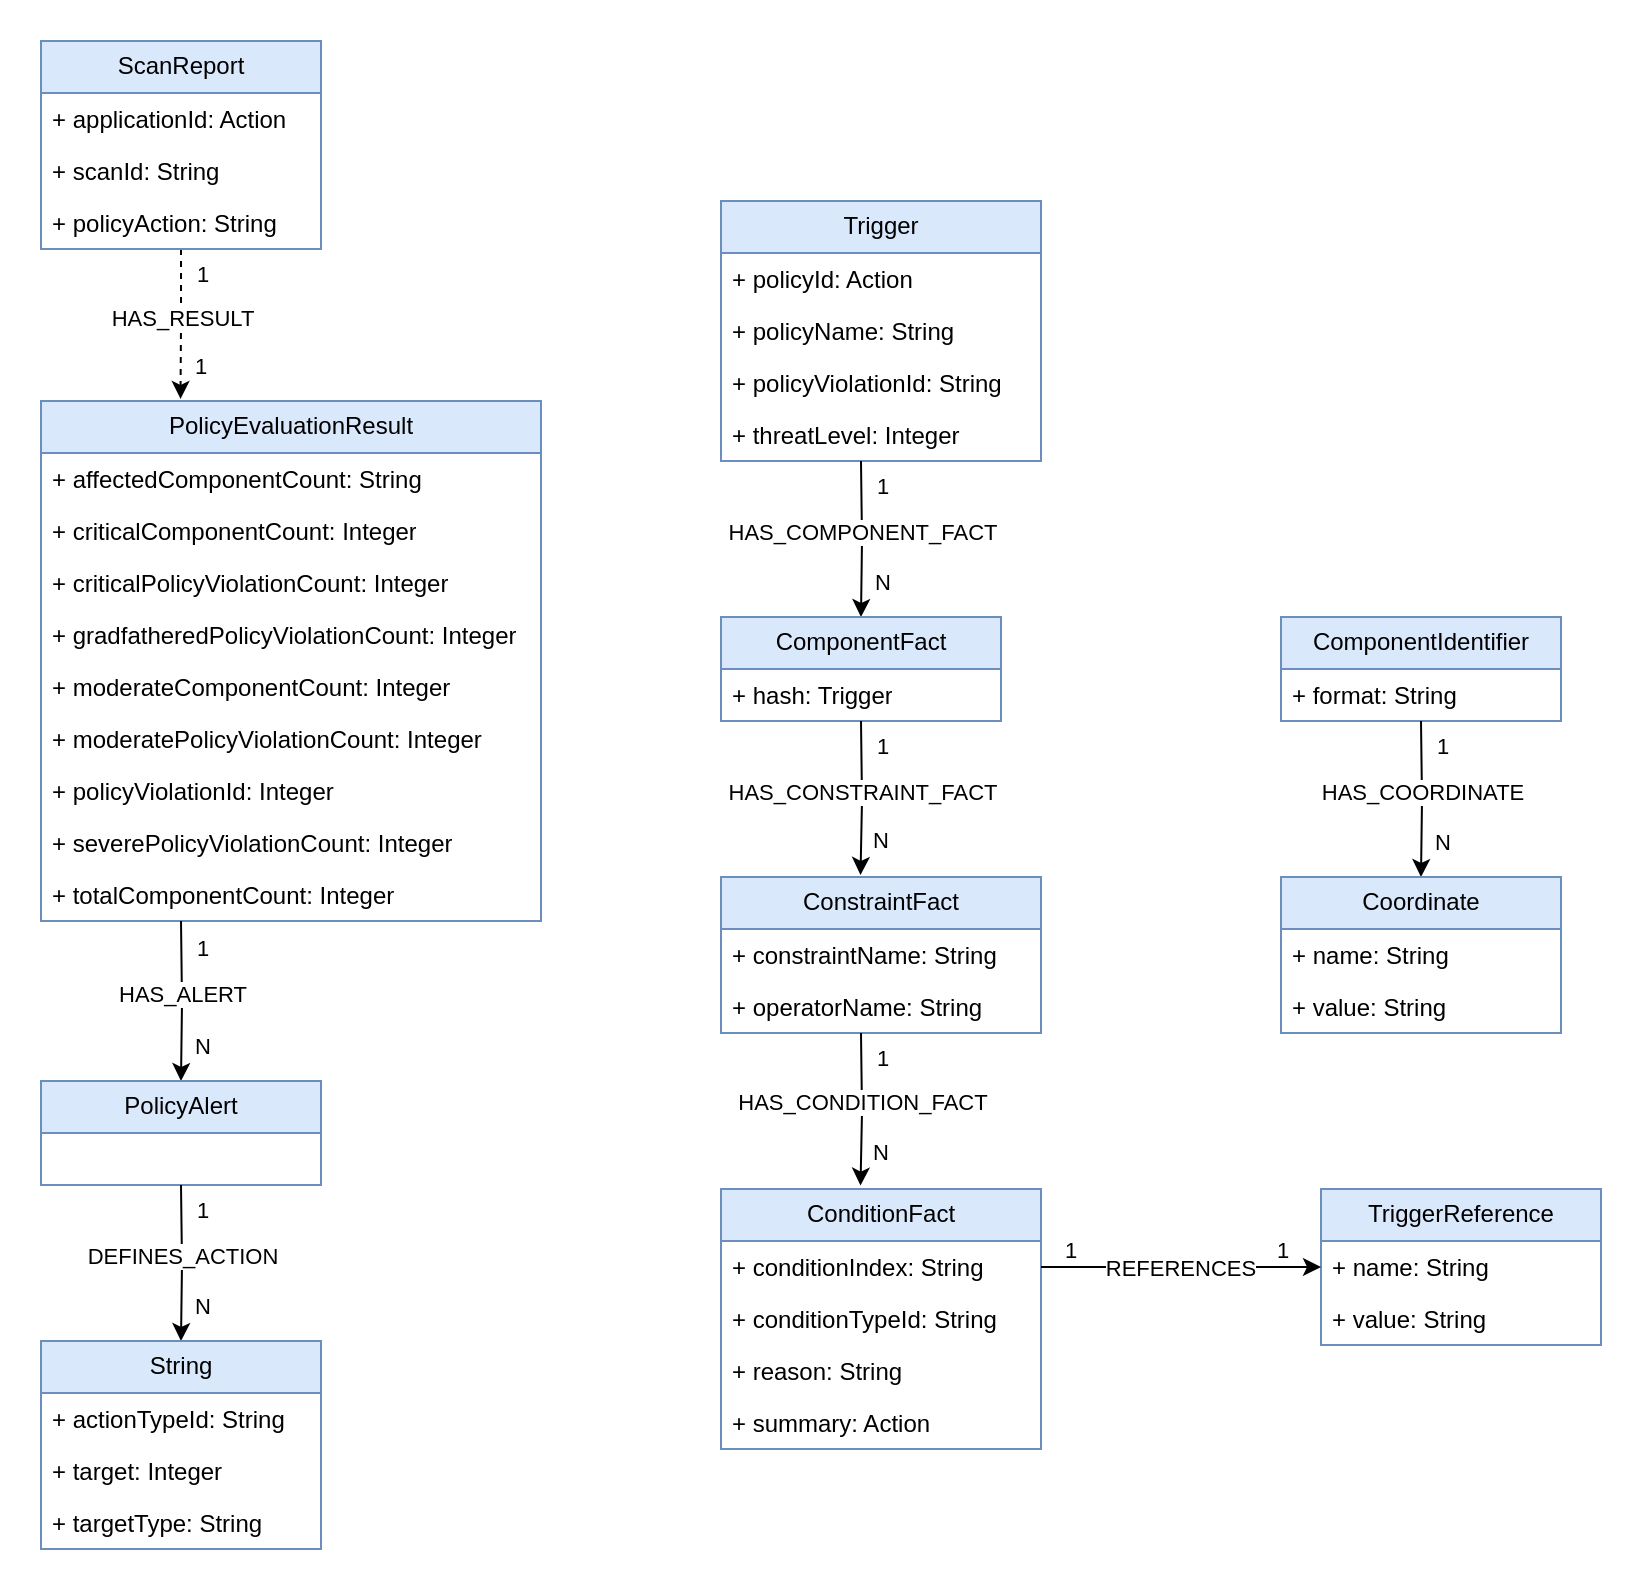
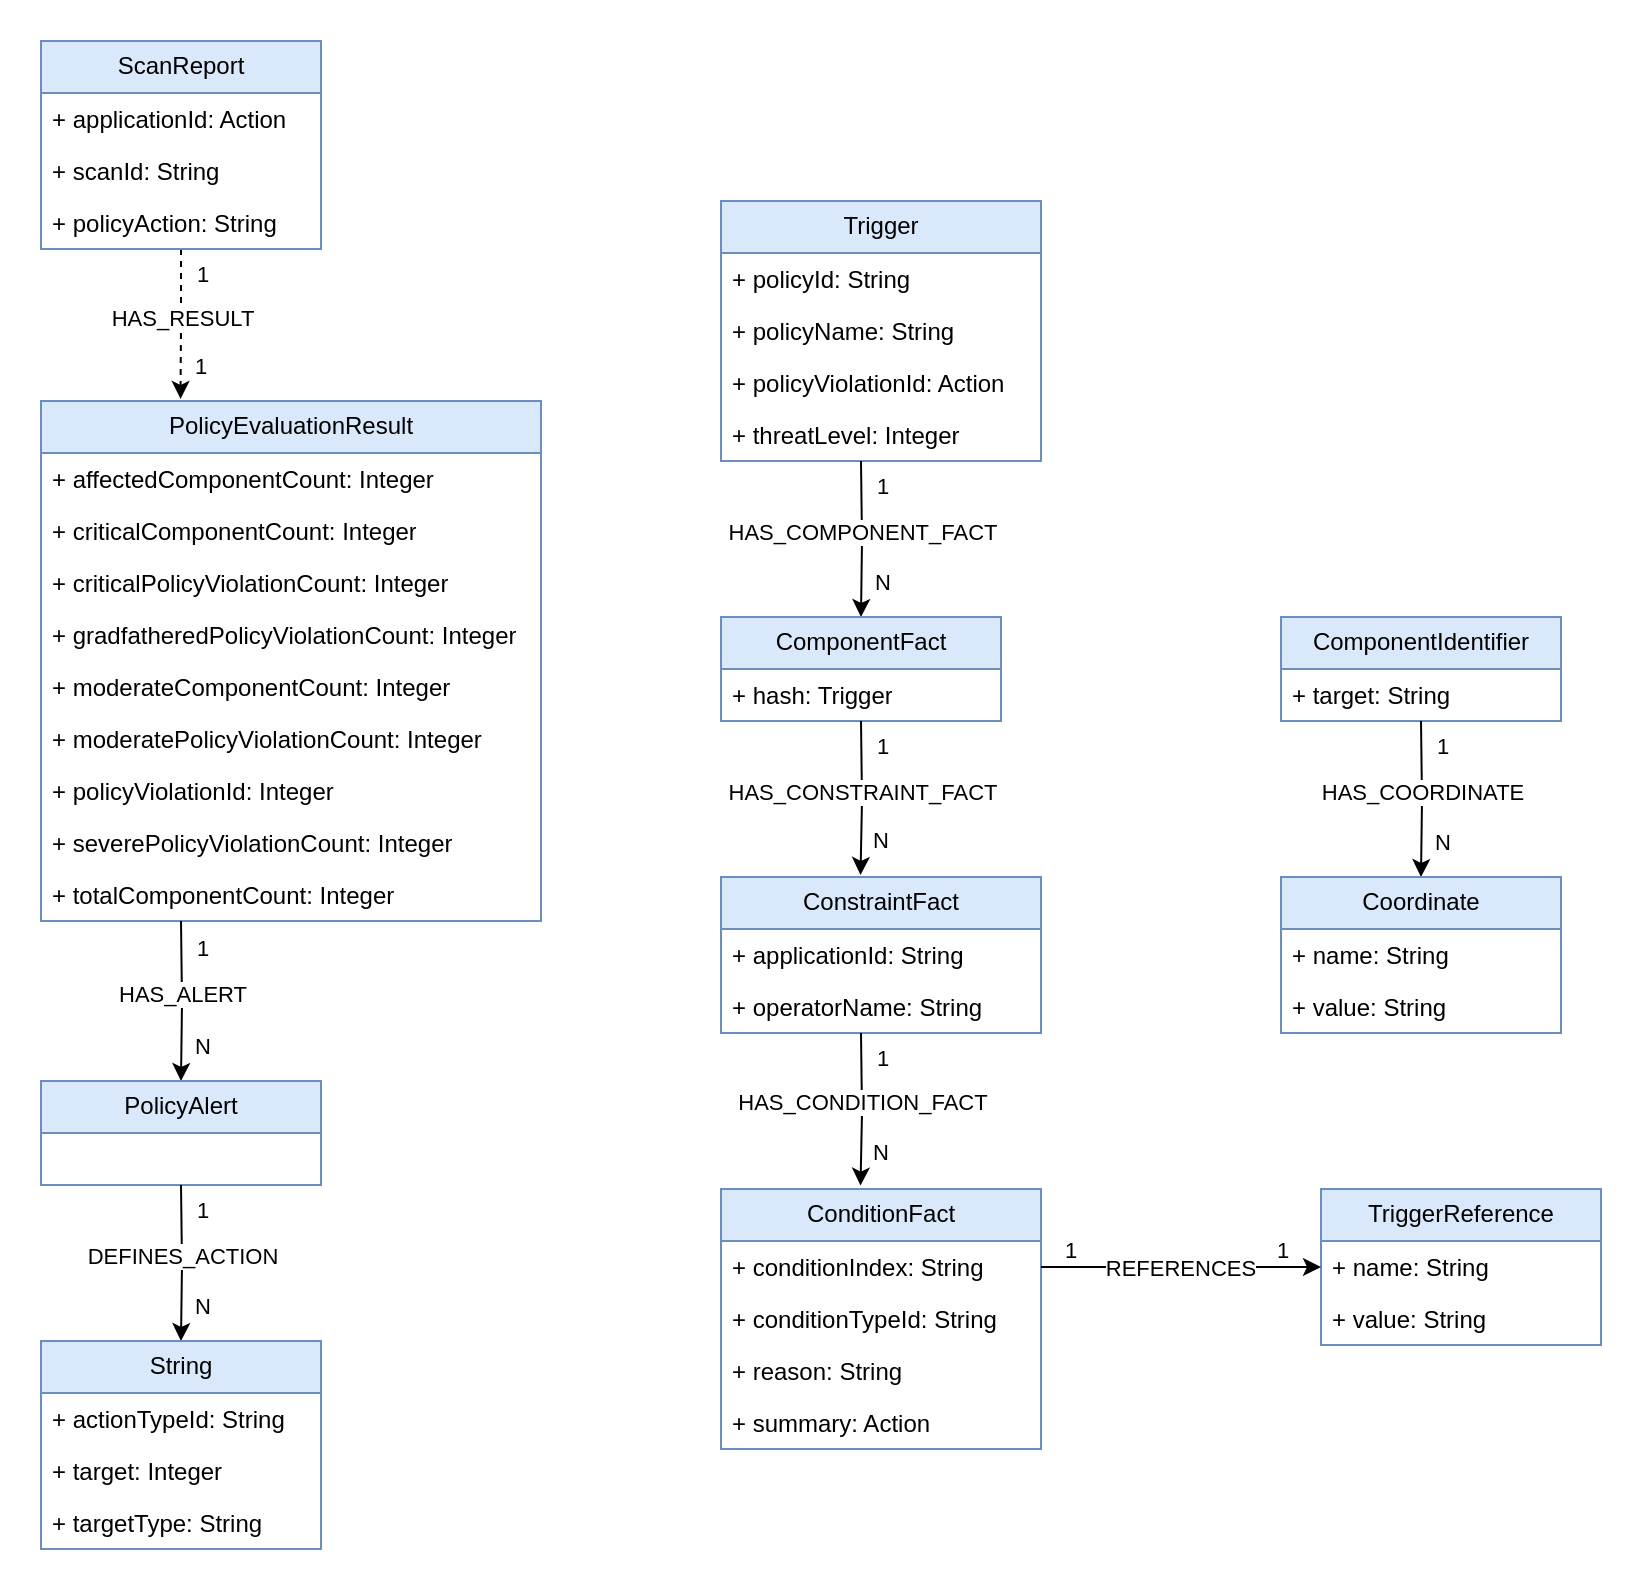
node "+ policyId: Action": label "+ policyId: Action" -> "+ policyId: String"
node "+ policyViolationId: String": label "+ policyViolationId: String" -> "+ policyViolationId: Action"
node "+ affectedComponentCount: String": label "+ affectedComponentCount: String" -> "+ affectedComponentCount: Integer"
node "+ format: String": label "+ format: String" -> "+ target: String"
node "+ constraintName: String": label "+ constraintName: String" -> "+ applicationId: String"
